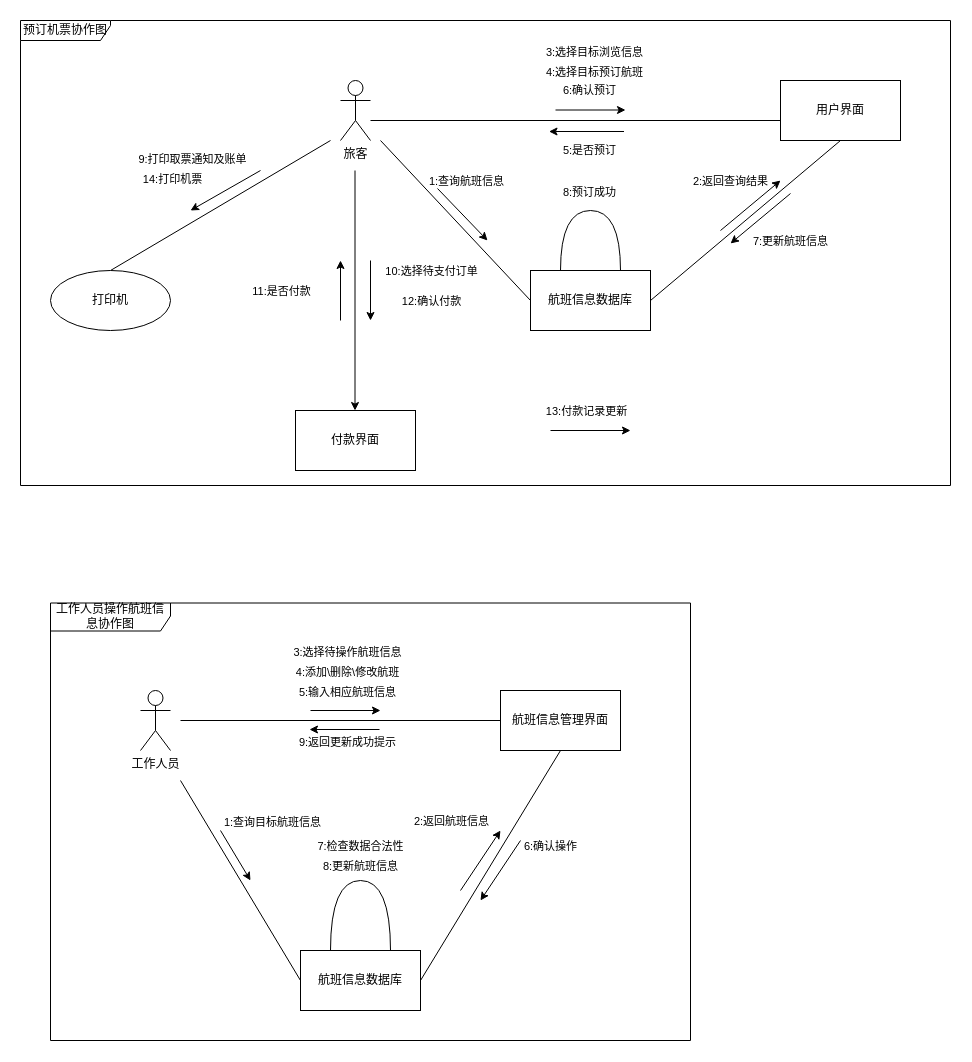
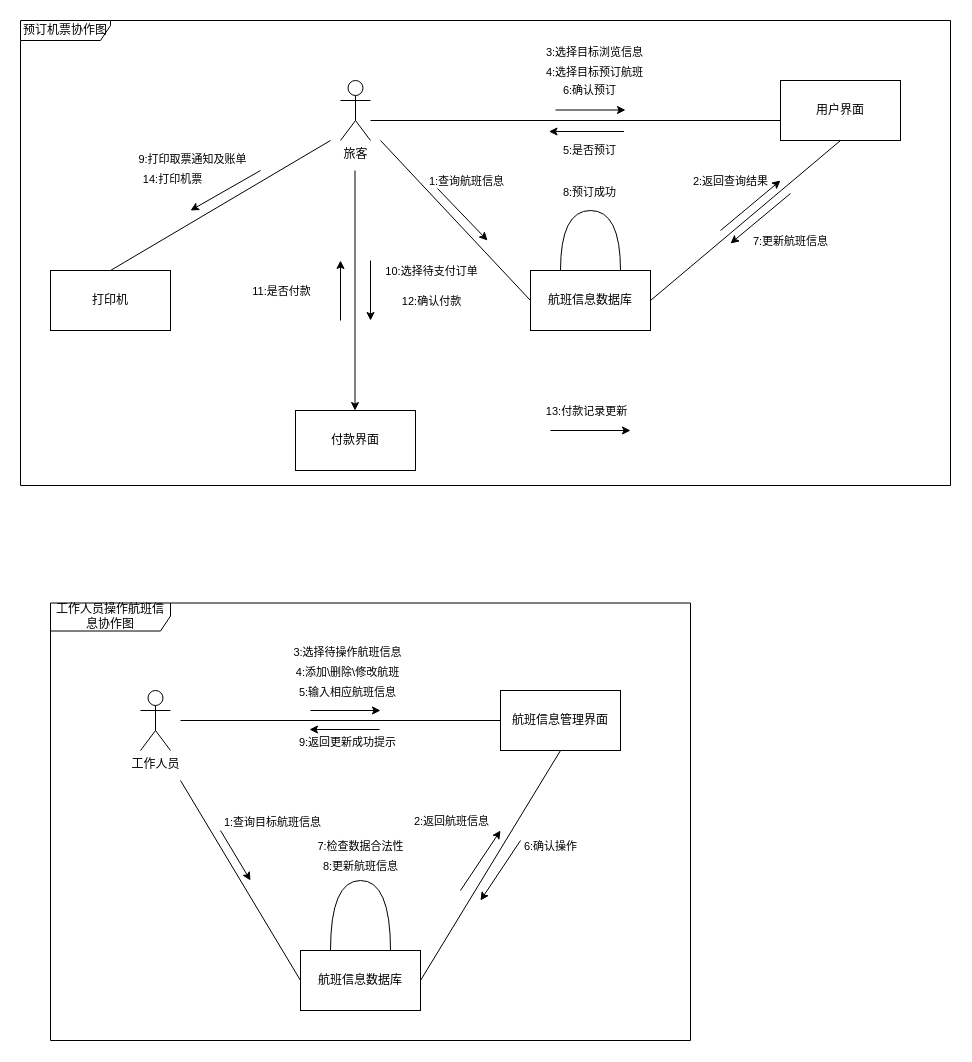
node "打印机": shape ellipse -> rectangle
